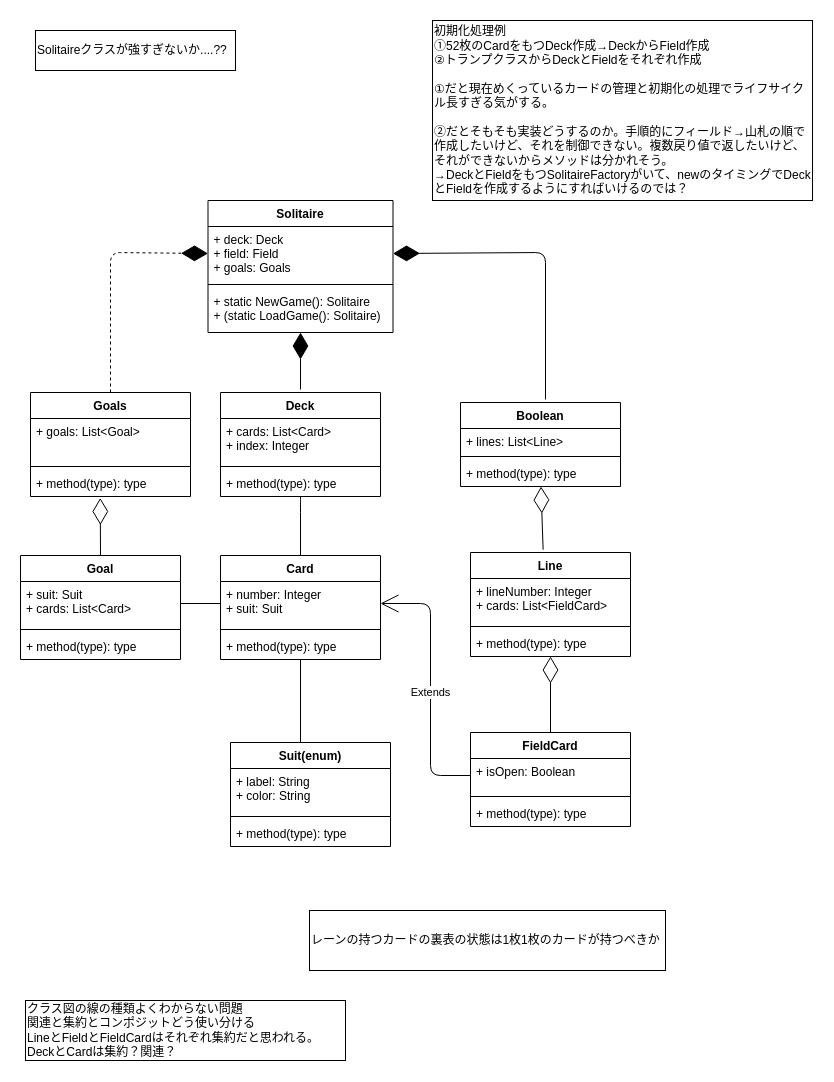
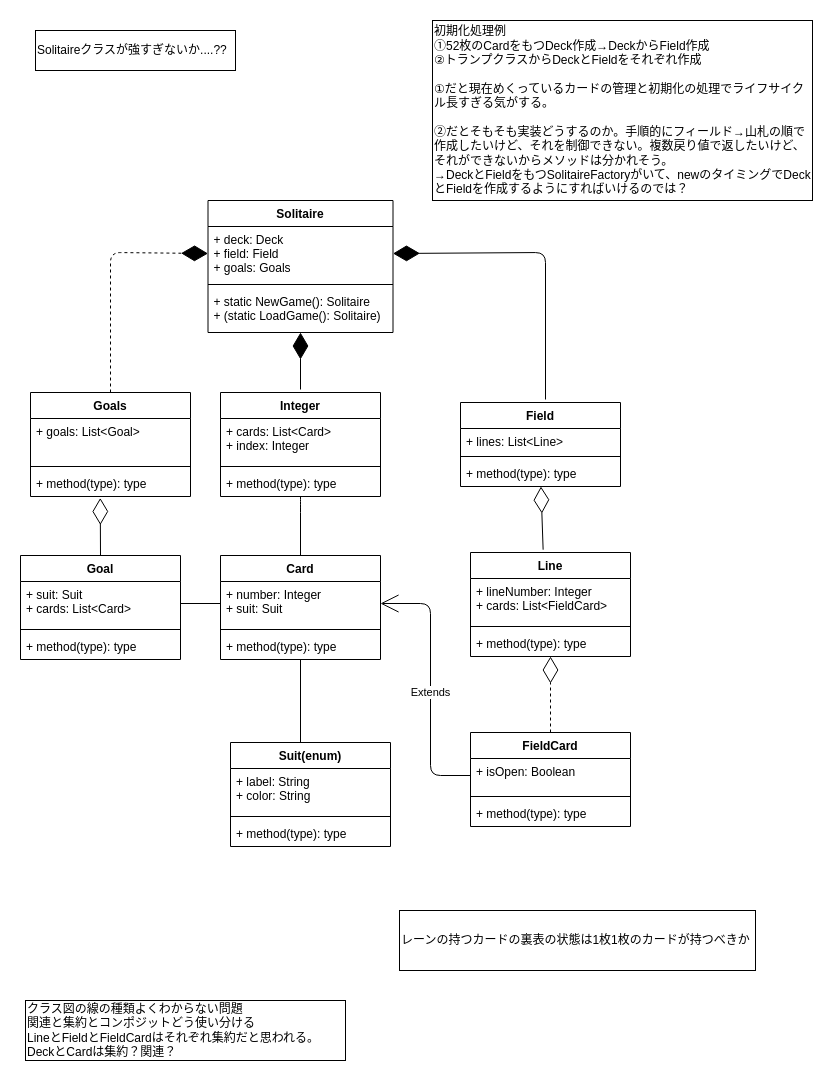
node "Deck": label "Deck" -> "Integer"
node "Boolean": label "Boolean" -> "Field"
edge "FieldCard" -> "Line": style solid -> dashed
node "レーンの持つカードの裏表の状態は1枚1枚のカードが持つべきか": moved (488, 941) -> (578, 941)
